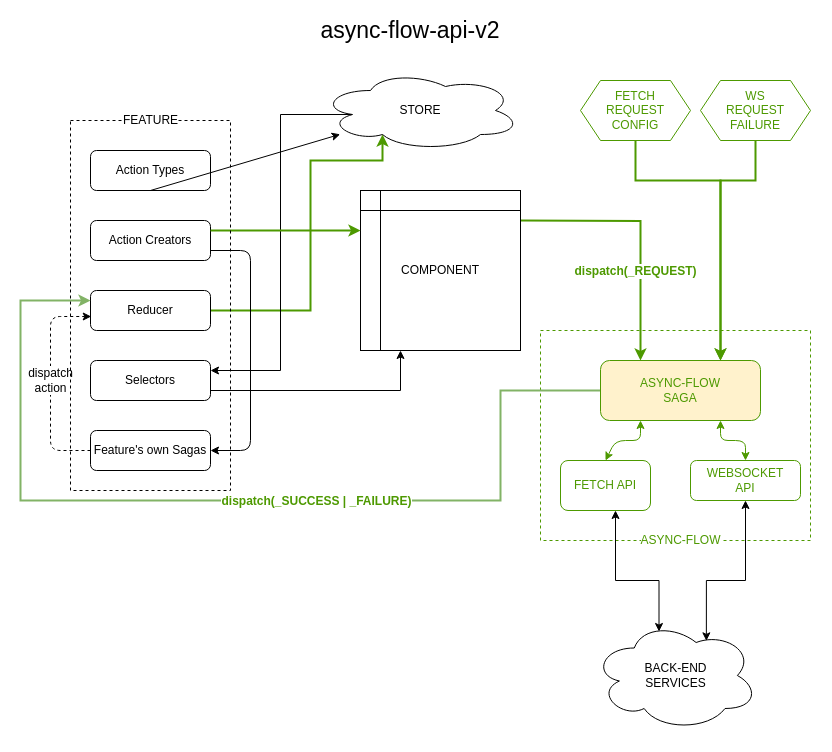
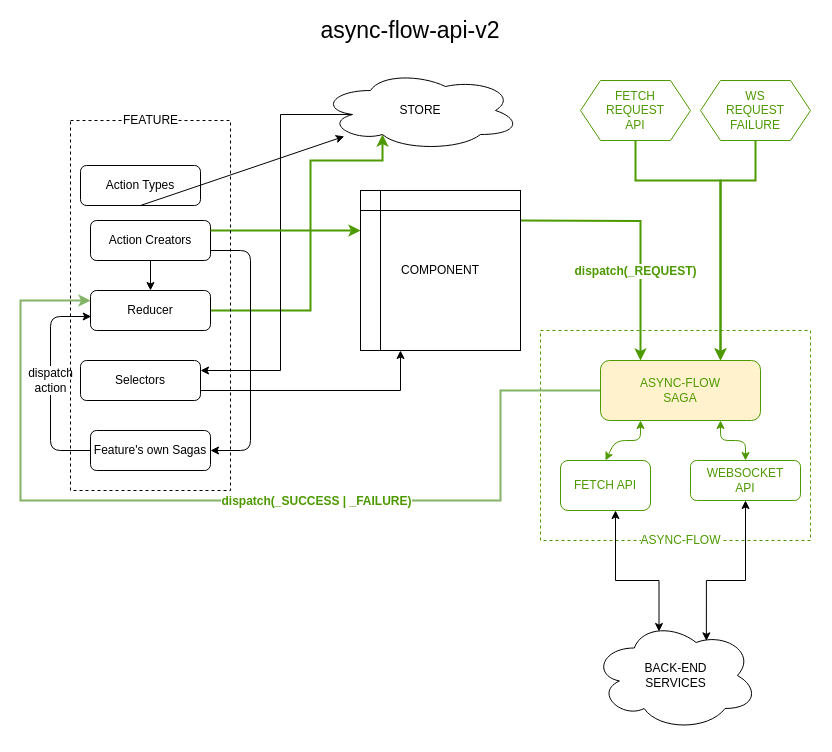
node "FETCH REQUEST CONFIG": label "FETCH REQUEST CONFIG" -> "FETCH REQUEST API"
node "Action Types": moved (151, 171) -> (141, 186)
edge "Action Creators" -> "Reducer": added
node "Selectors": moved (151, 381) -> (141, 381)
edge "Feature's own Sagas" -> "Reducer": style dashed -> solid
